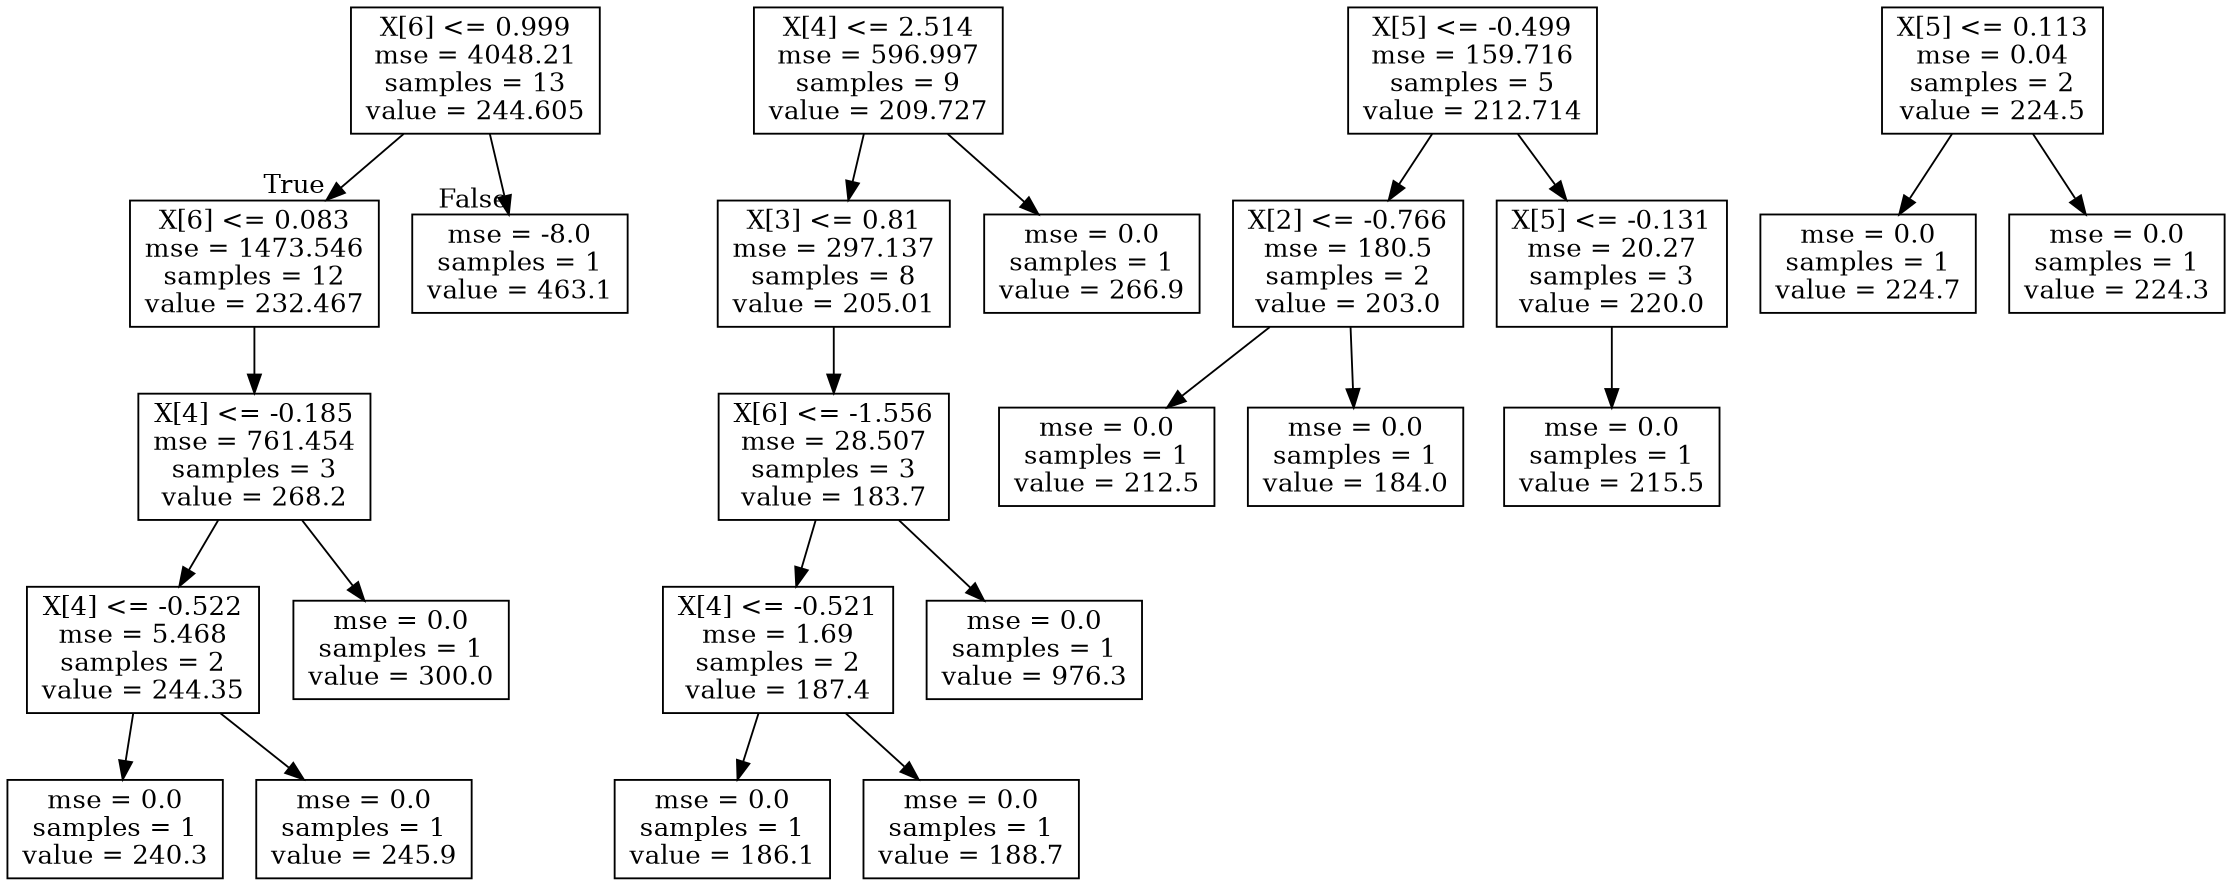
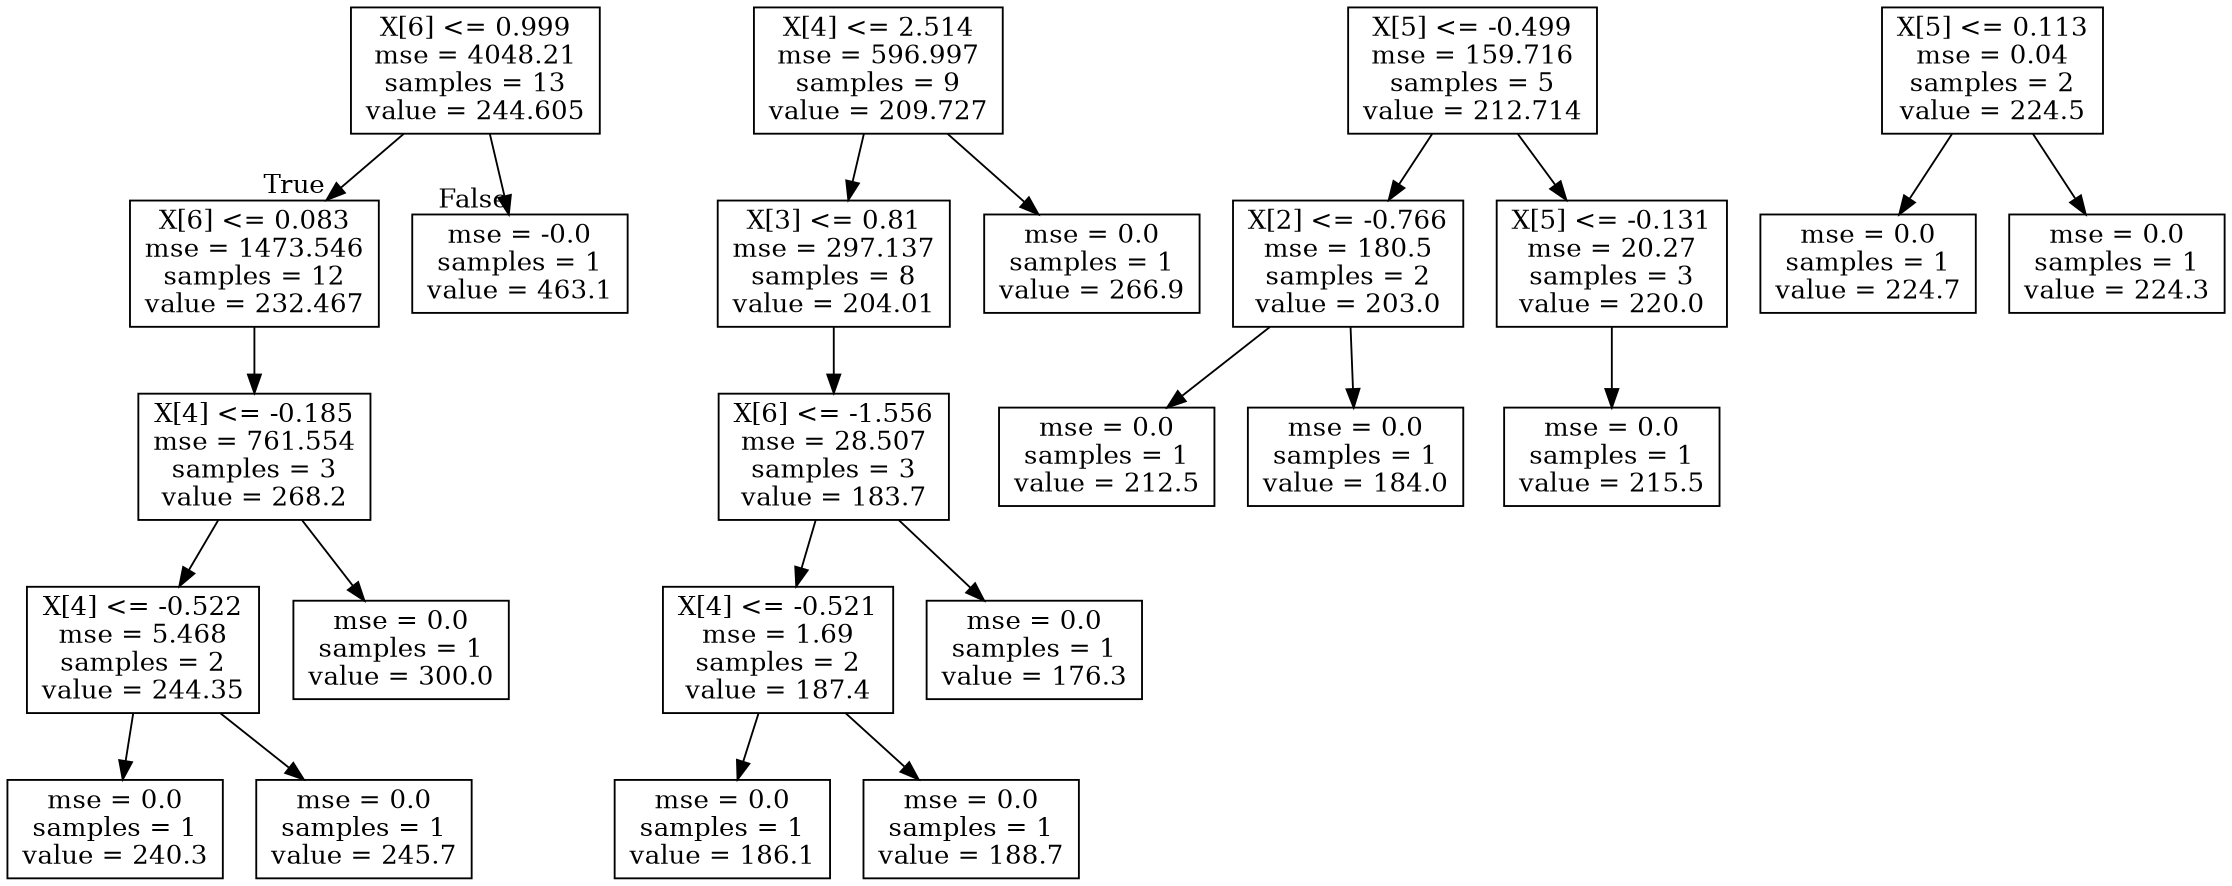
node "mse = -8.0 samples = 1 value = 463.1": label "mse = -8.0 samples = 1 value = 463.1" -> "mse = -0.0 samples = 1 value = 463.1"
node "X[3] <= 0.81 mse = 297.137 samples = 8 value = 205.01": label "X[3] <= 0.81 mse = 297.137 samples = 8 value = 205.01" -> "X[3] <= 0.81 mse = 297.137 samples = 8 value = 204.01"
node "X[4] <= -0.185 mse = 761.454 samples = 3 value = 268.2": label "X[4] <= -0.185 mse = 761.454 samples = 3 value = 268.2" -> "X[4] <= -0.185 mse = 761.554 samples = 3 value = 268.2"
node "mse = 0.0 samples = 1 value = 976.3": label "mse = 0.0 samples = 1 value = 976.3" -> "mse = 0.0 samples = 1 value = 176.3"
node "mse = 0.0 samples = 1 value = 245.9": label "mse = 0.0 samples = 1 value = 245.9" -> "mse = 0.0 samples = 1 value = 245.7"
